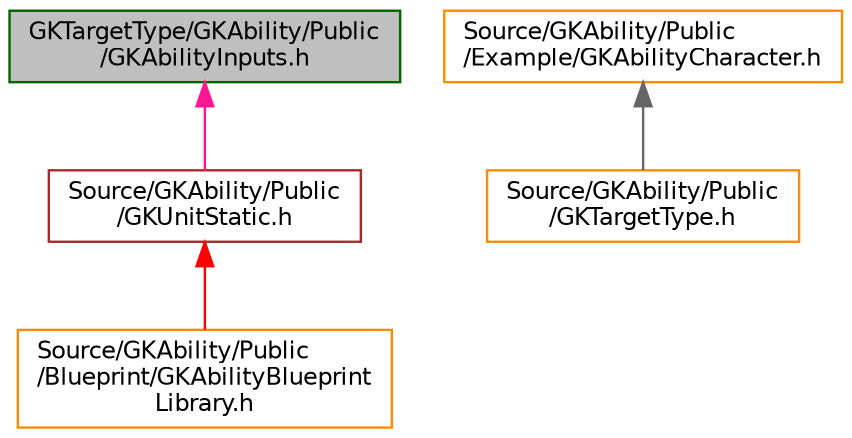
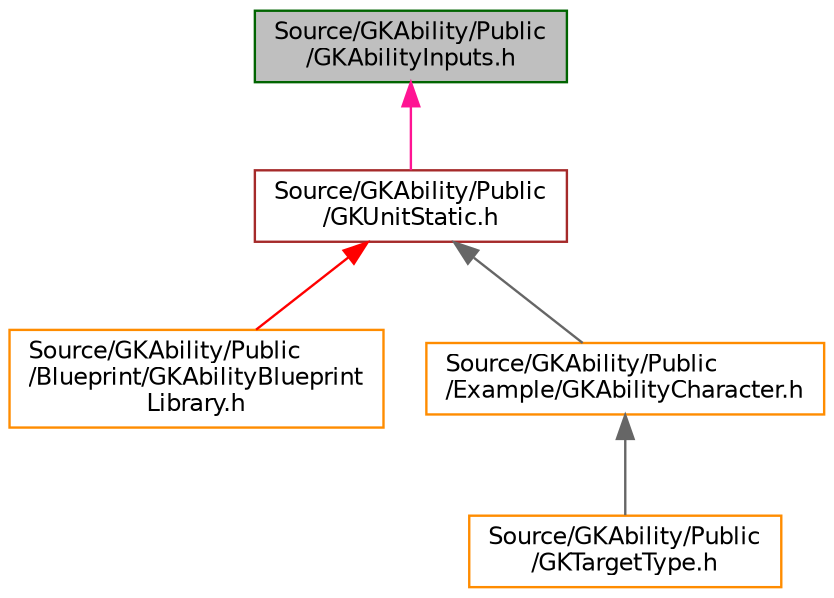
node "GKTargetType/GKAbility/Public /GKAbilityInputs.h": label "GKTargetType/GKAbility/Public /GKAbilityInputs.h" -> "Source/GKAbility/Public /GKAbilityInputs.h"
edge "Source/GKAbility/Public /Example/GKAbilityCharacter.h" -> "Source/GKAbility/Public /GKUnitStatic.h": added
